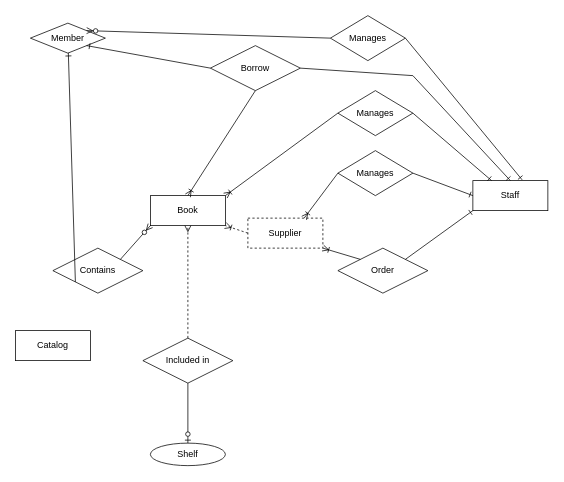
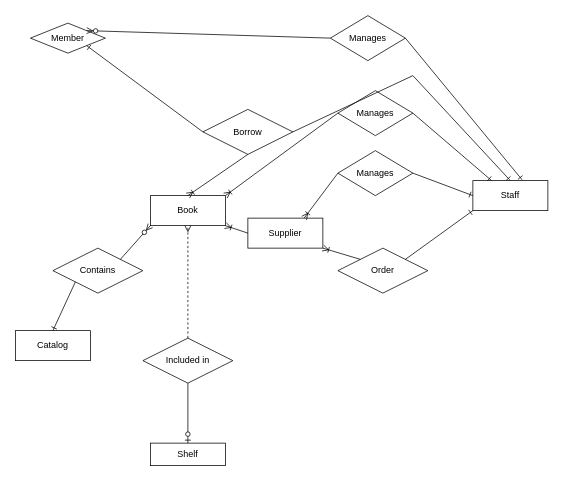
node "Borrow": moved (255, 68) -> (248, 132)
edge "Contains" -> "Member": now "Contains" -> "Catalog"
edge "Supplier" -> "Book": style dashed -> solid
node "Supplier": style dashed -> solid
node "Shelf": shape ellipse -> rectangle
